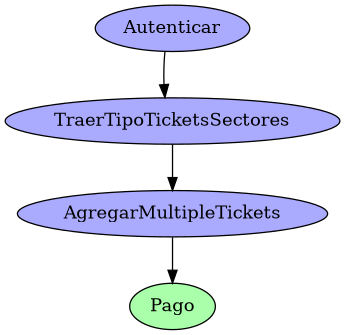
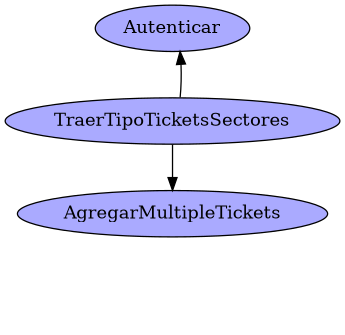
edge "Autenticar" -> "TraerTipoTicketsSectores": reversed
node "Pago": removed
